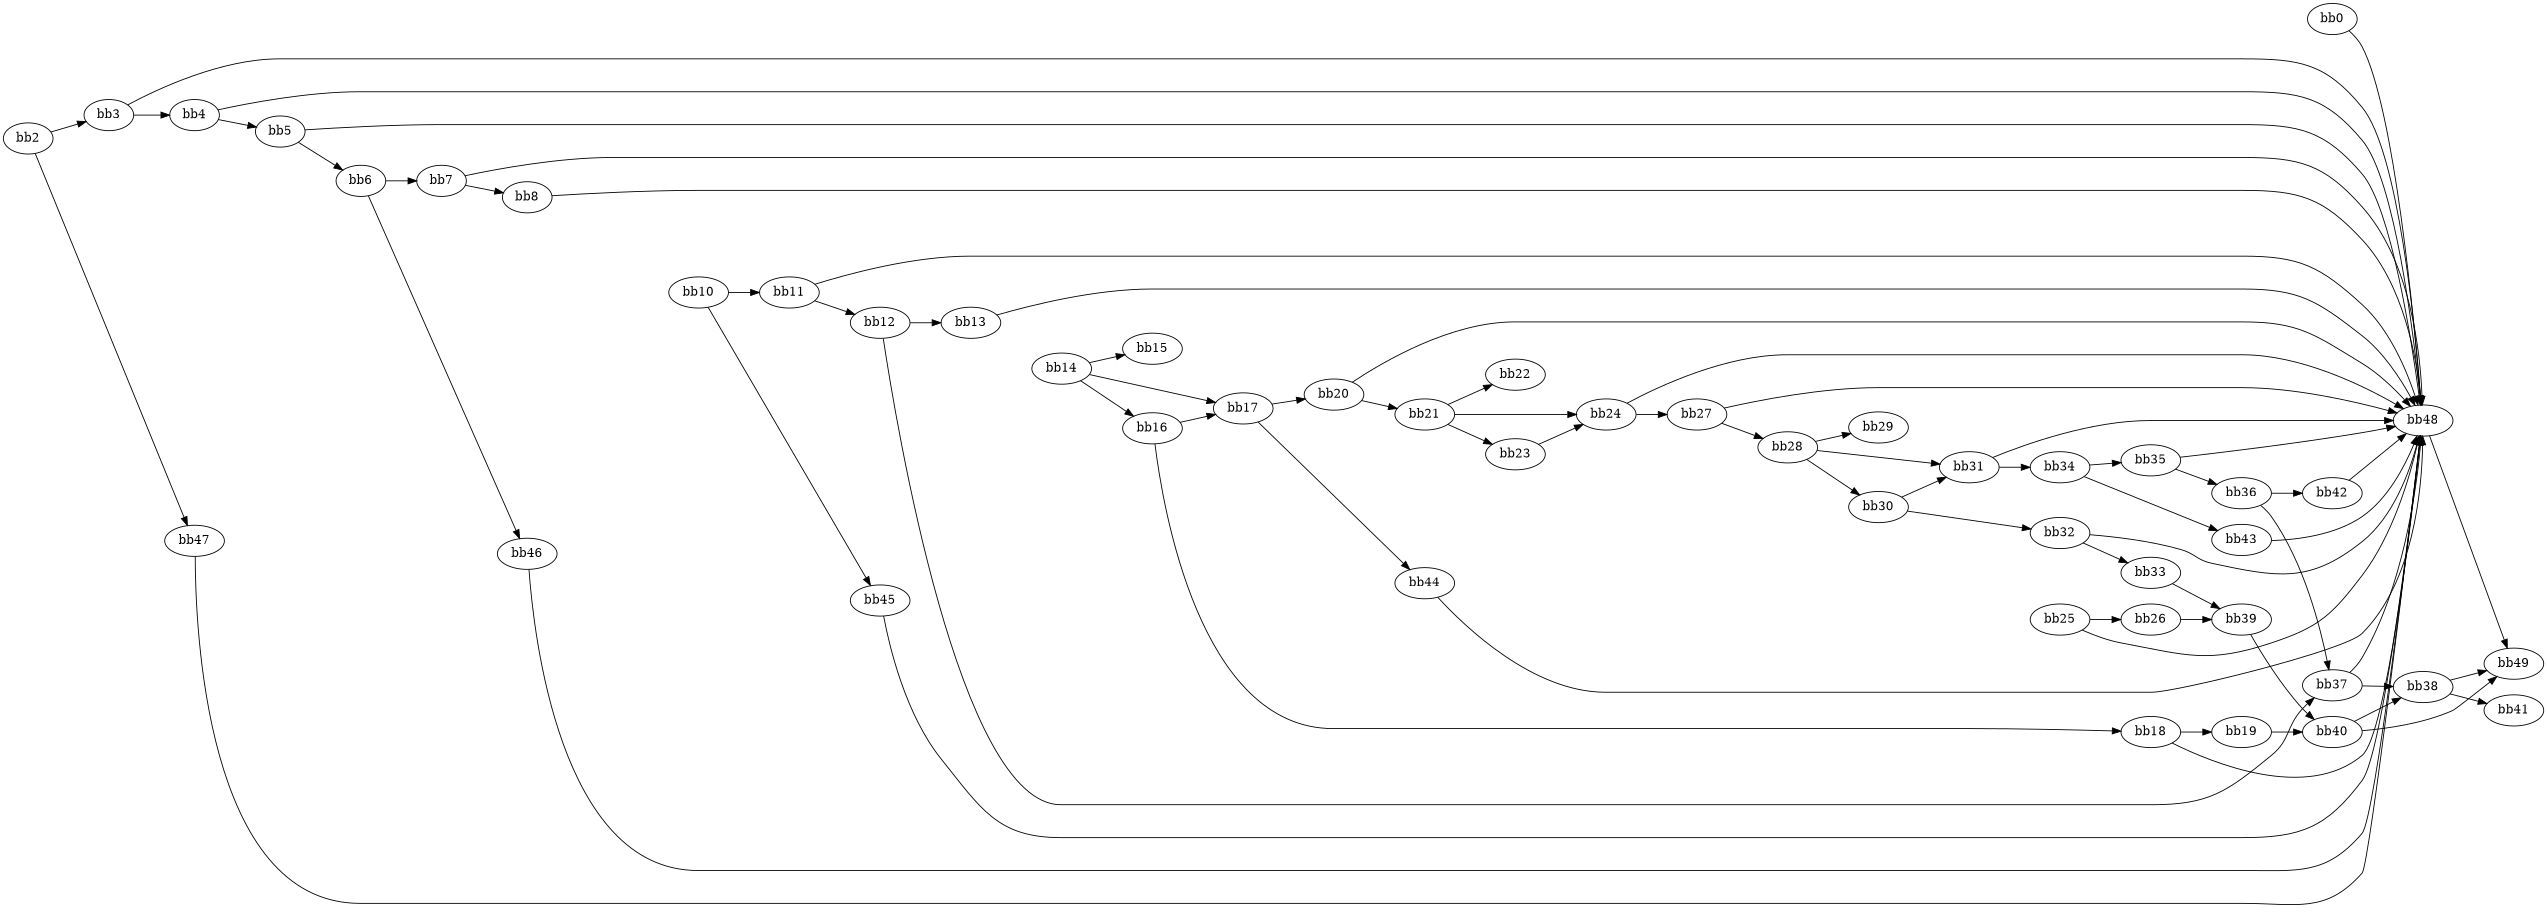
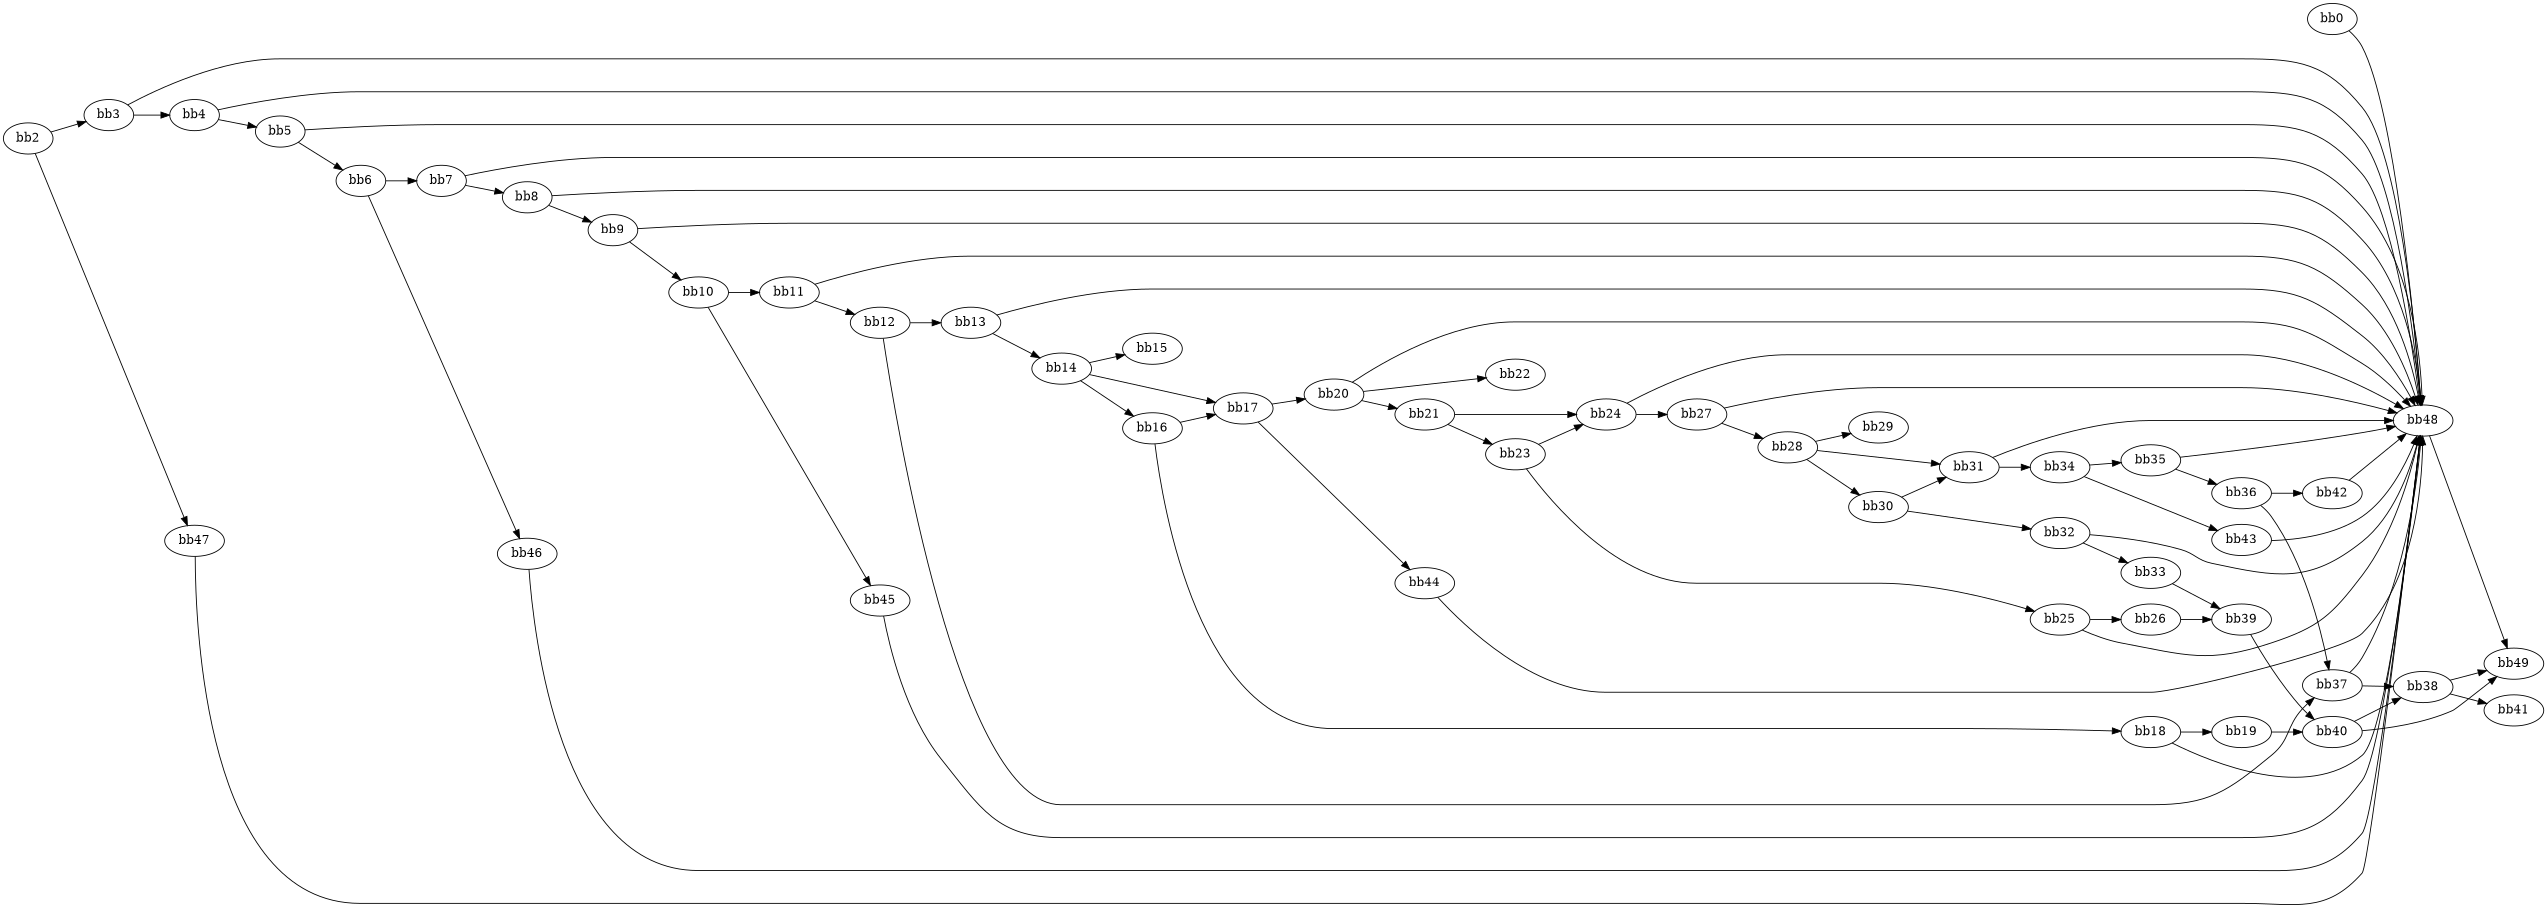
node "bb9": added
edge "bb13" -> "bb14": added
edge "bb21" -> "bb22": now "bb20" -> "bb22"
edge "bb23" -> "bb25": added
